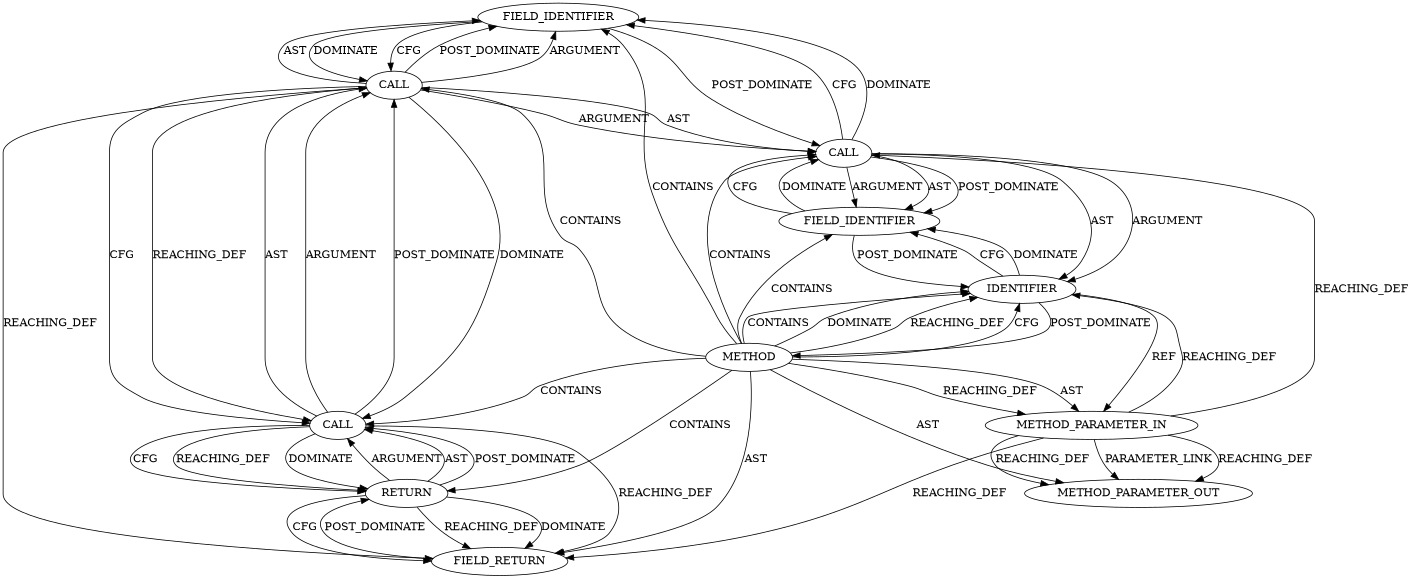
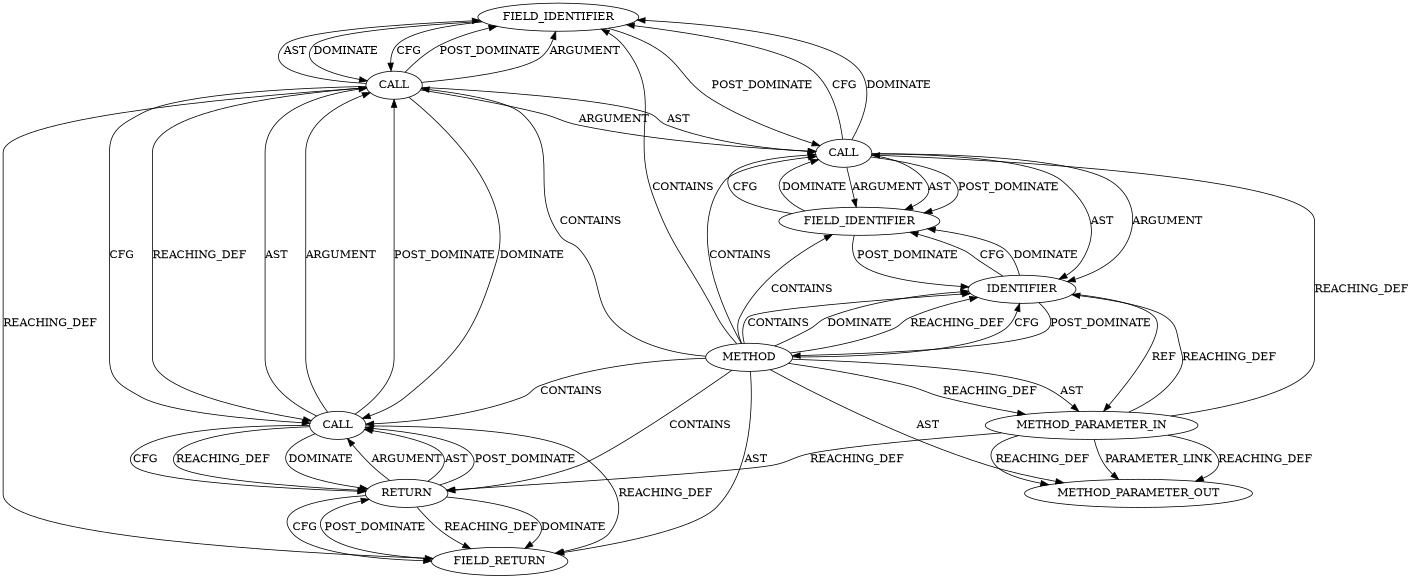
edge "METHOD_PARAMETER_IN" -> "FIELD_RETURN": now "METHOD_PARAMETER_IN" -> "RETURN"
